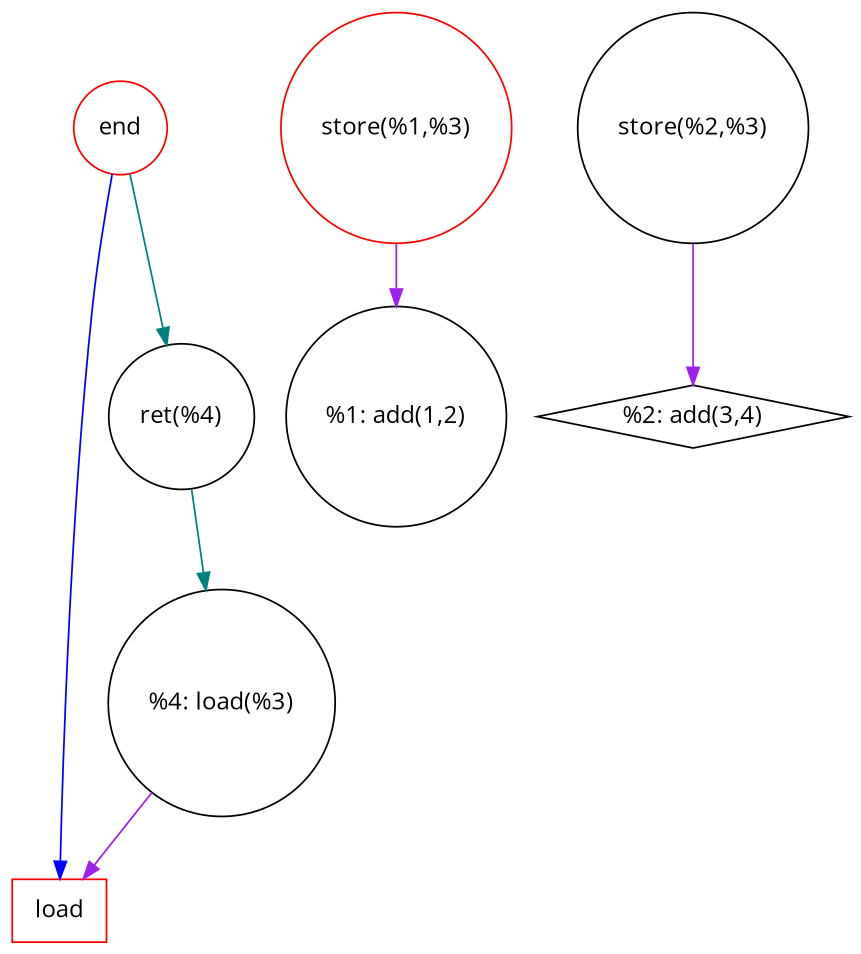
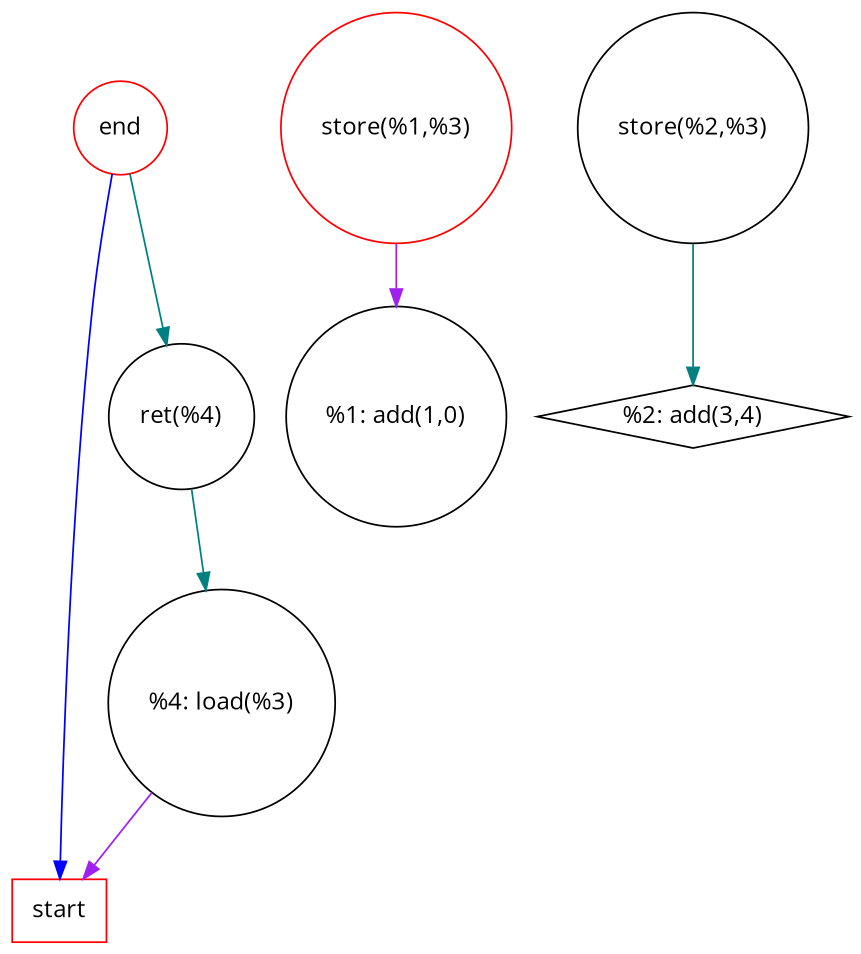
edge "store(%2,%3)" -> "%2: add(3,4)": color purple -> teal
node "%1: add(1,2)": label "%1: add(1,2)" -> "%1: add(1,0)"
node "load": label "load" -> "start"
